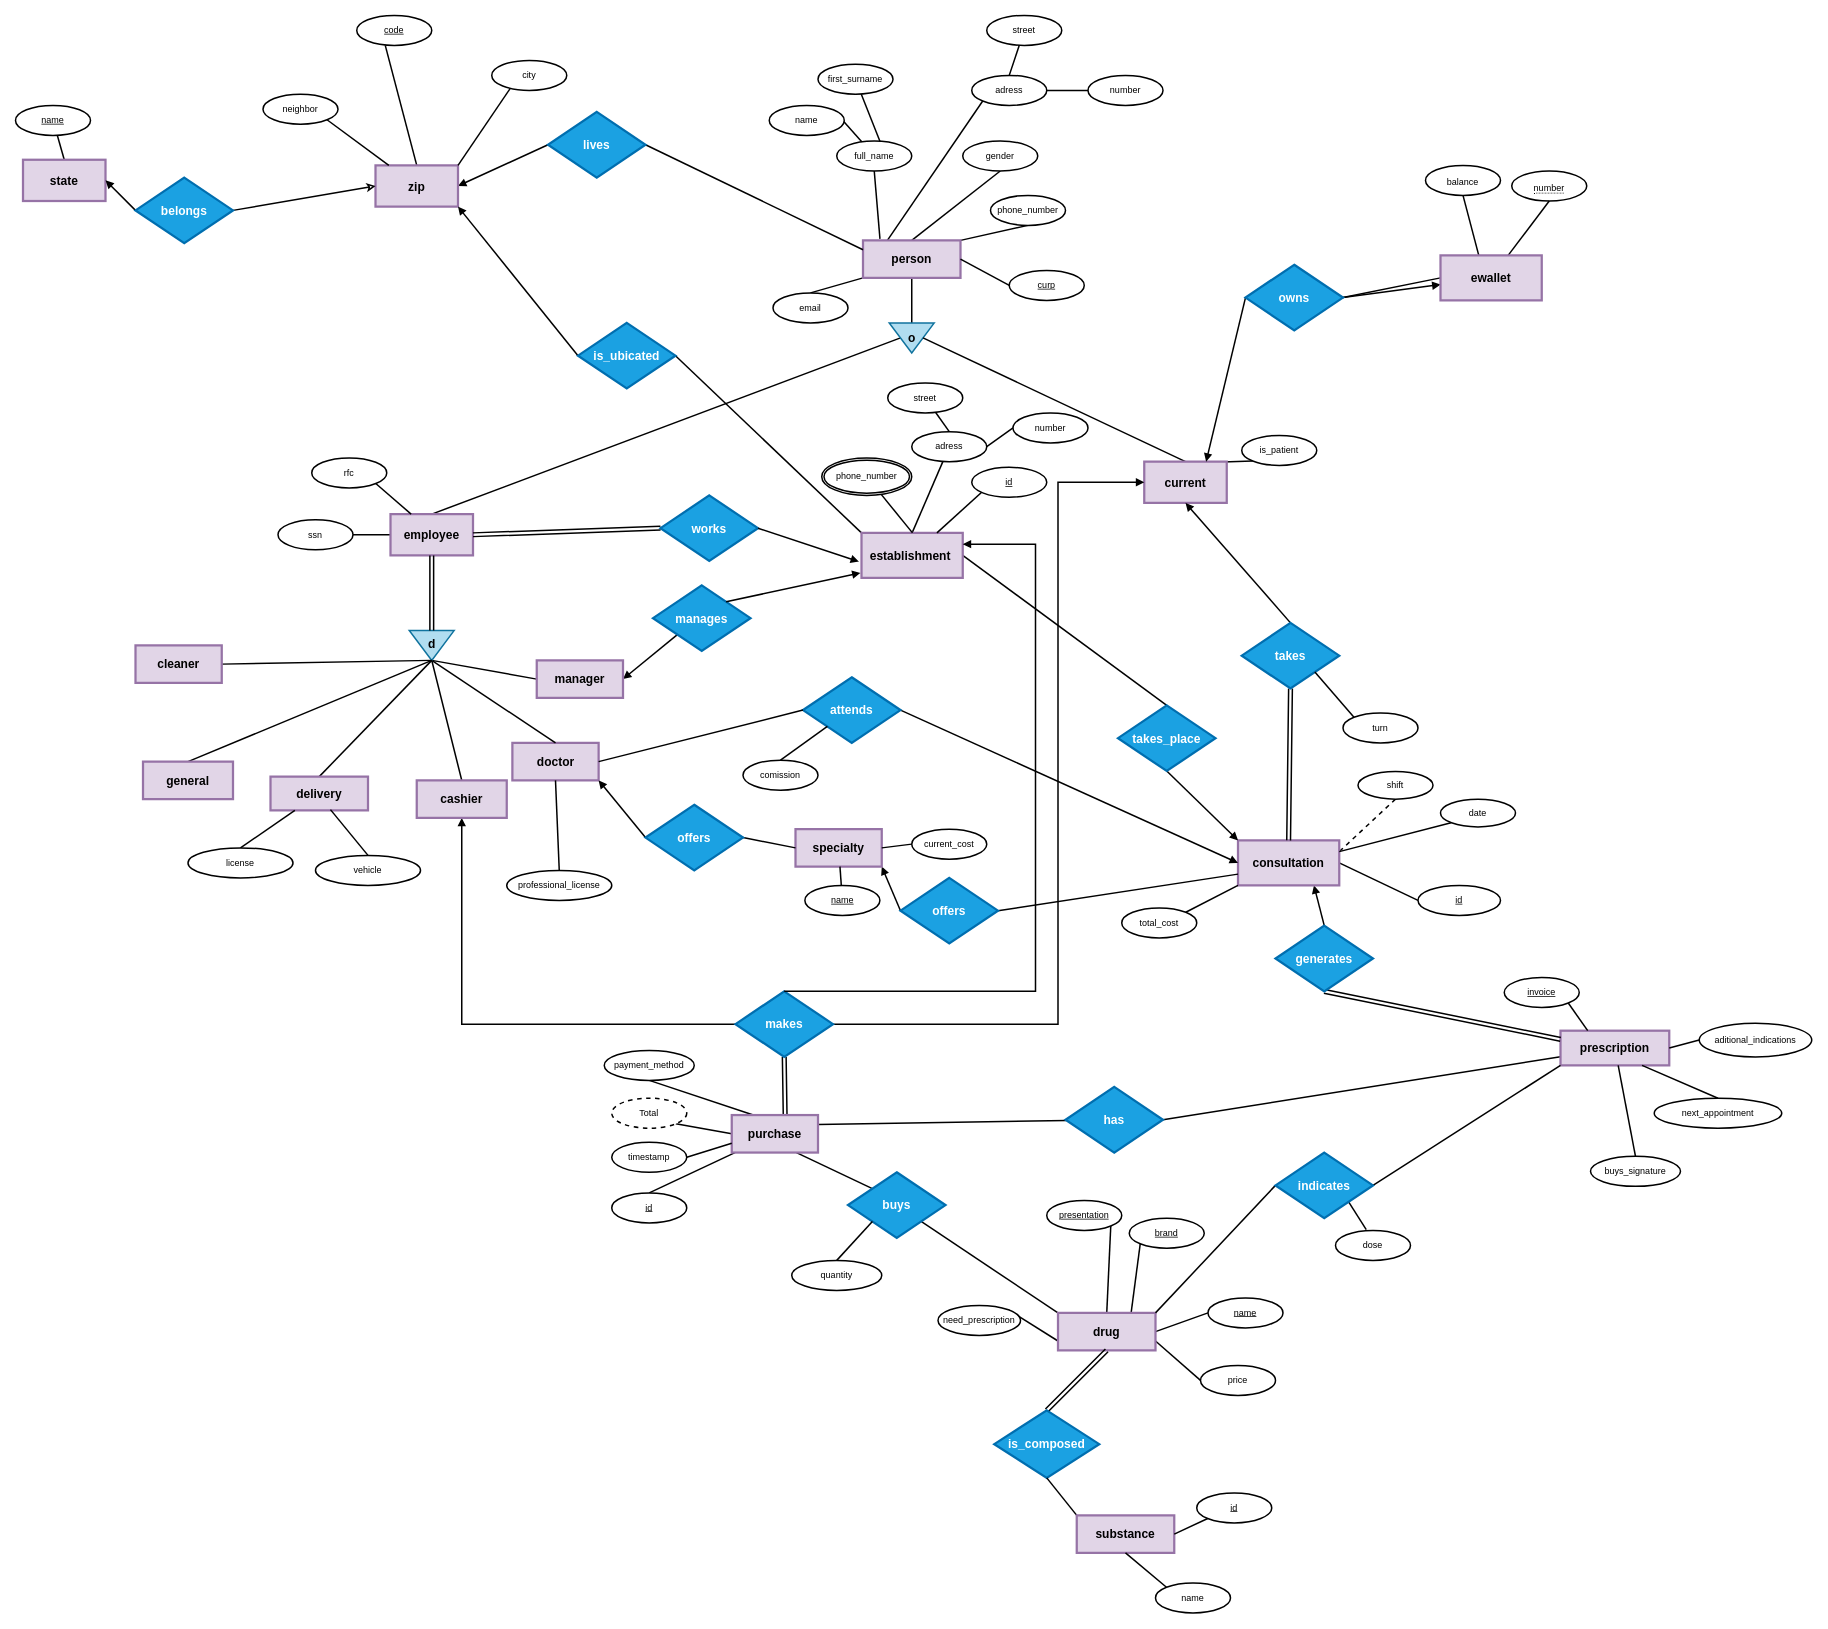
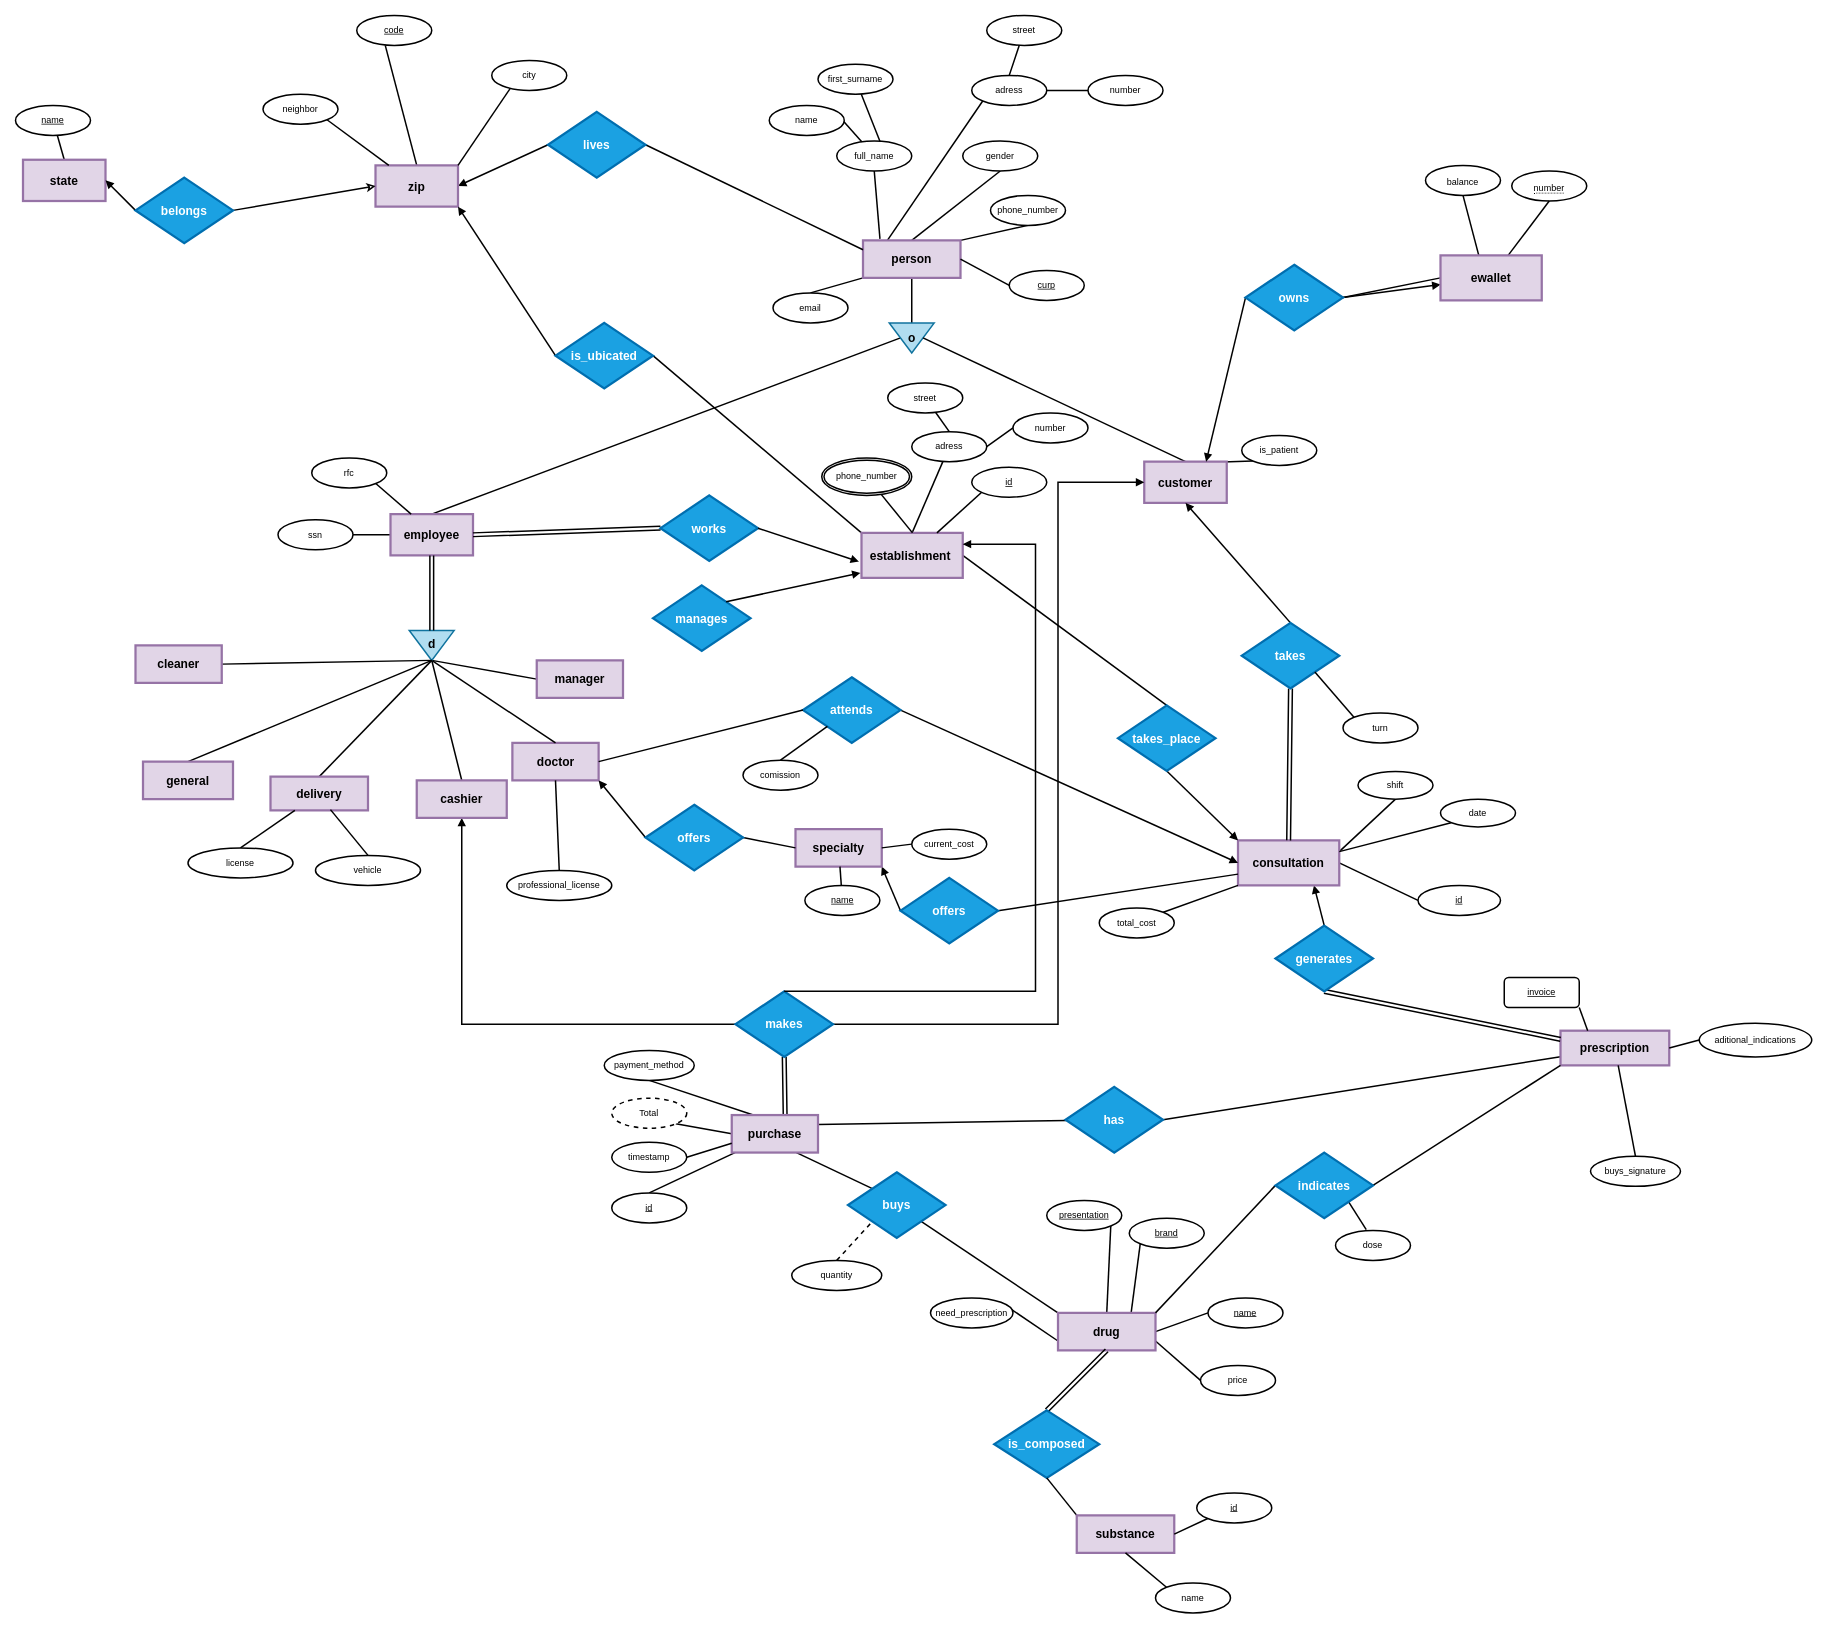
node "is_ubicated": moved (627, 356) -> (604, 356)
node "current": label "current" -> "customer"
edge "manages" -> "manager": removed
edge "shift" -- "consultation": style dashed -> solid
node "total_cost": moved (1159, 923) -> (1137, 923)
node "invoice": shape ellipse -> rounded rectangle
edge "prescription" -- "next_appointment": removed
node "next_appointment": removed
edge "buys" -- "quantity": style solid -> dashed
node "need_prescription": moved (979, 1320) -> (972, 1313)
